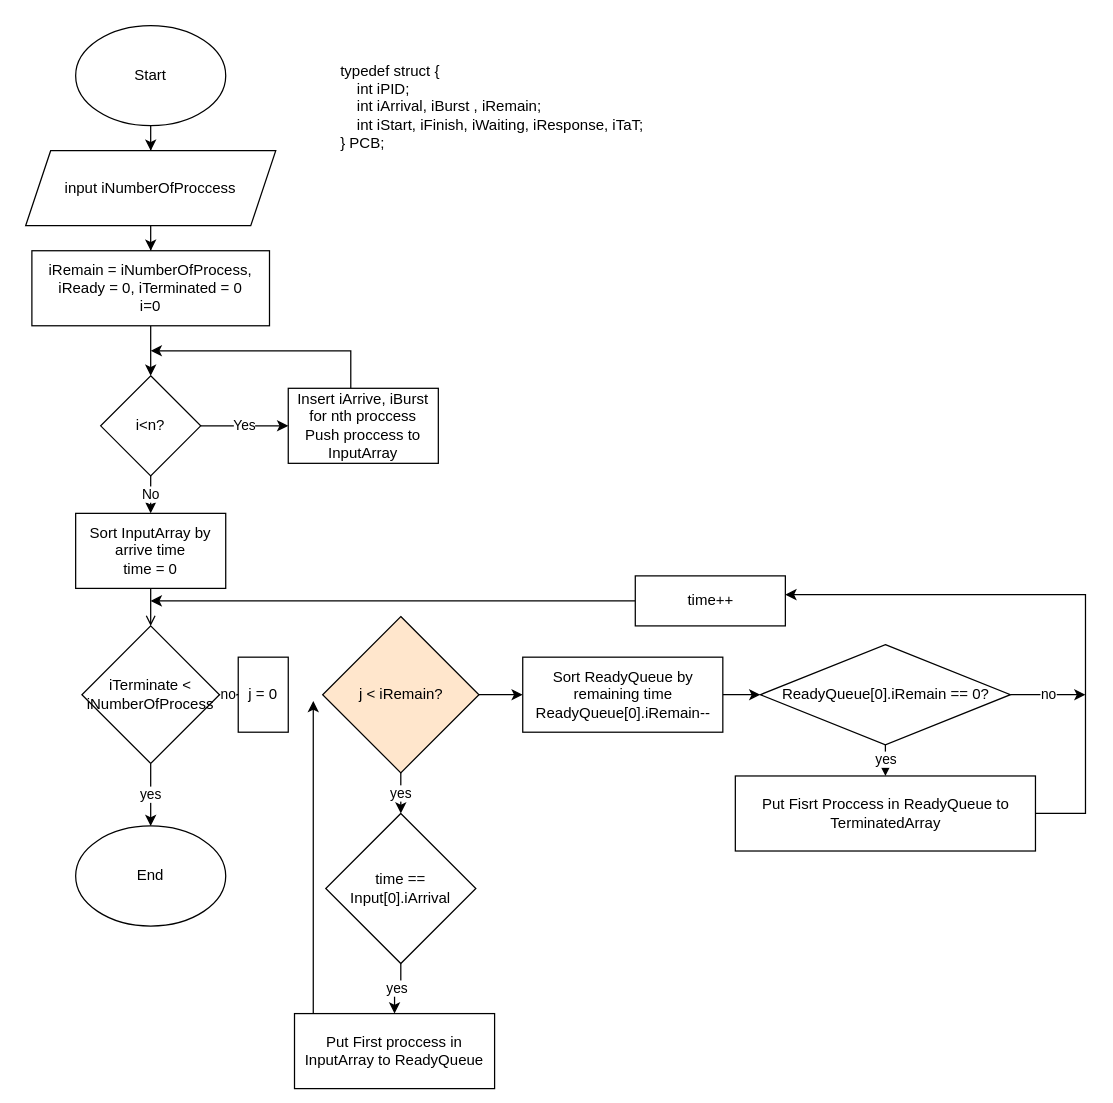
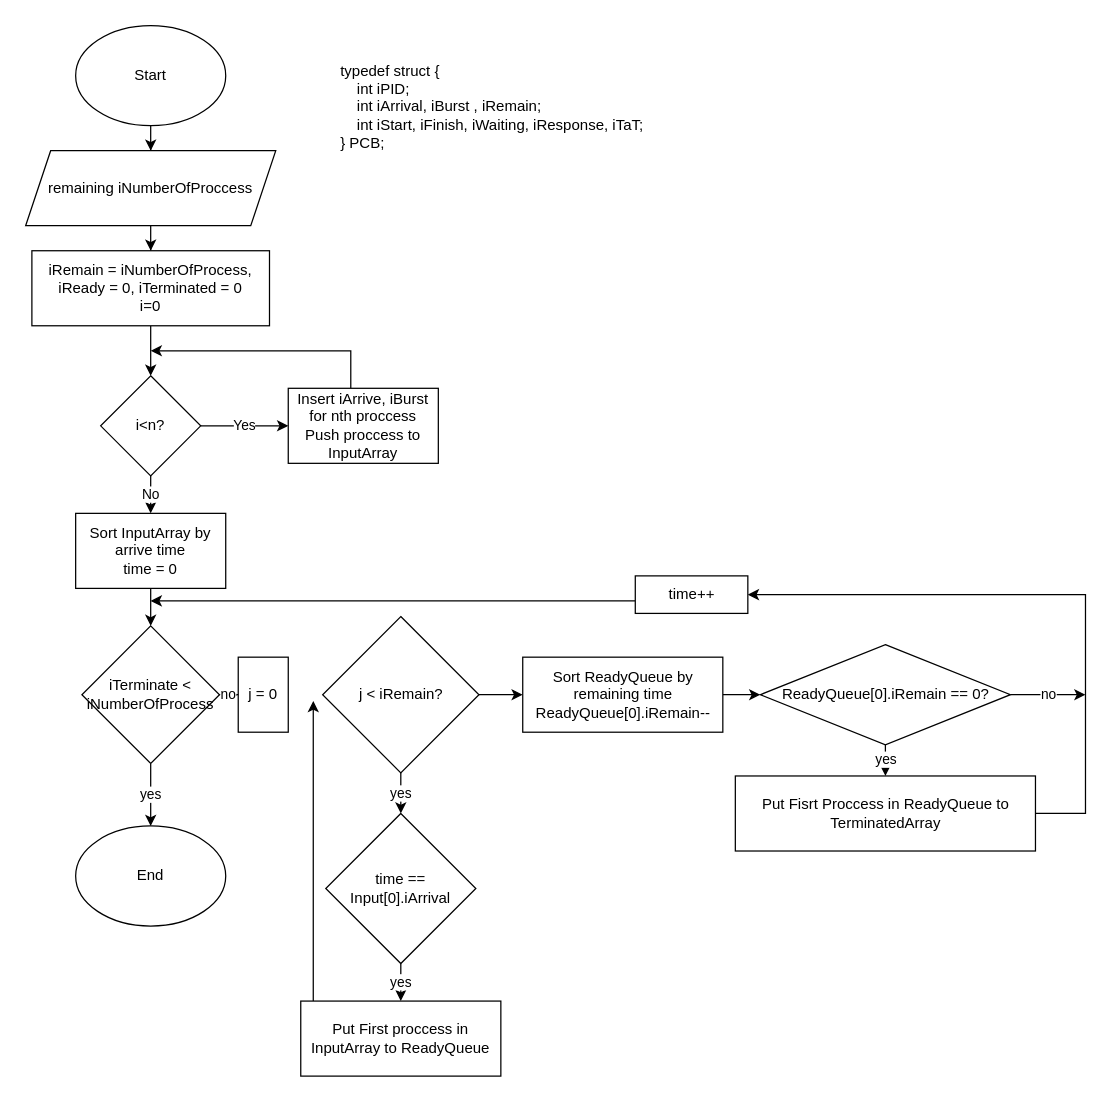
node "input iNumberOfProccess": label "input iNumberOfProccess" -> "remaining iNumberOfProccess"
node "time++": size 150x50 -> 113x38
edge "Sort InputArray by arrive time time = 0" -> "iTerminate < iNumberOfProcess": arrowhead open -> classic
node "j < iRemain?": fillcolor #ffe6cc -> #ffffff
node "Put First proccess in InputArray to ReadyQueue": moved (394, 1051) -> (401, 1038)
